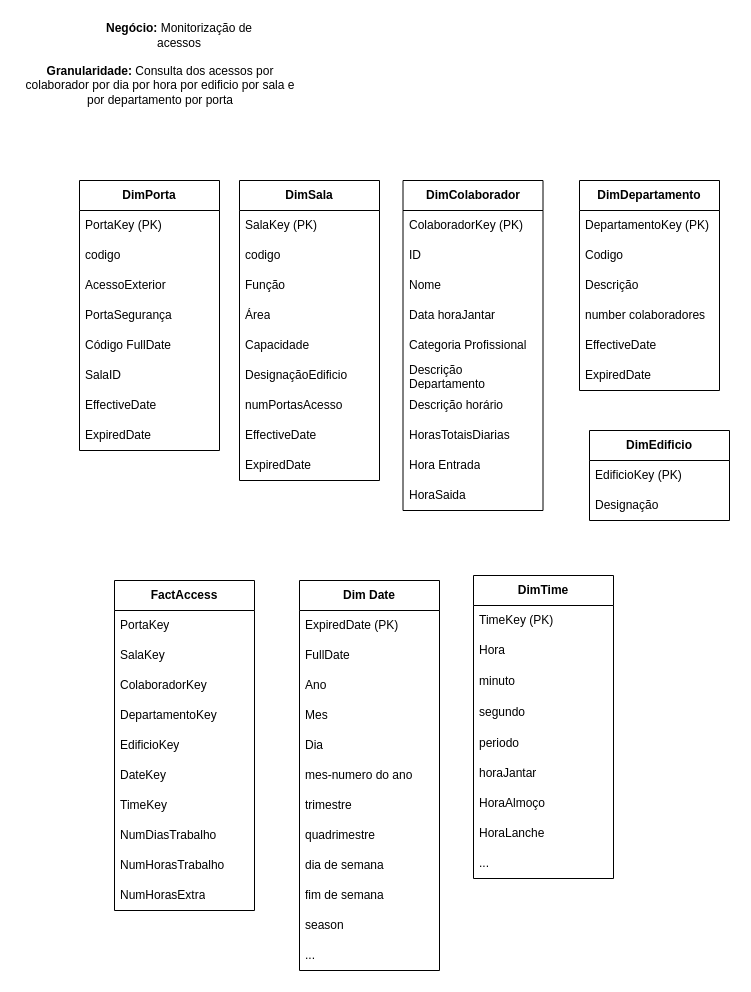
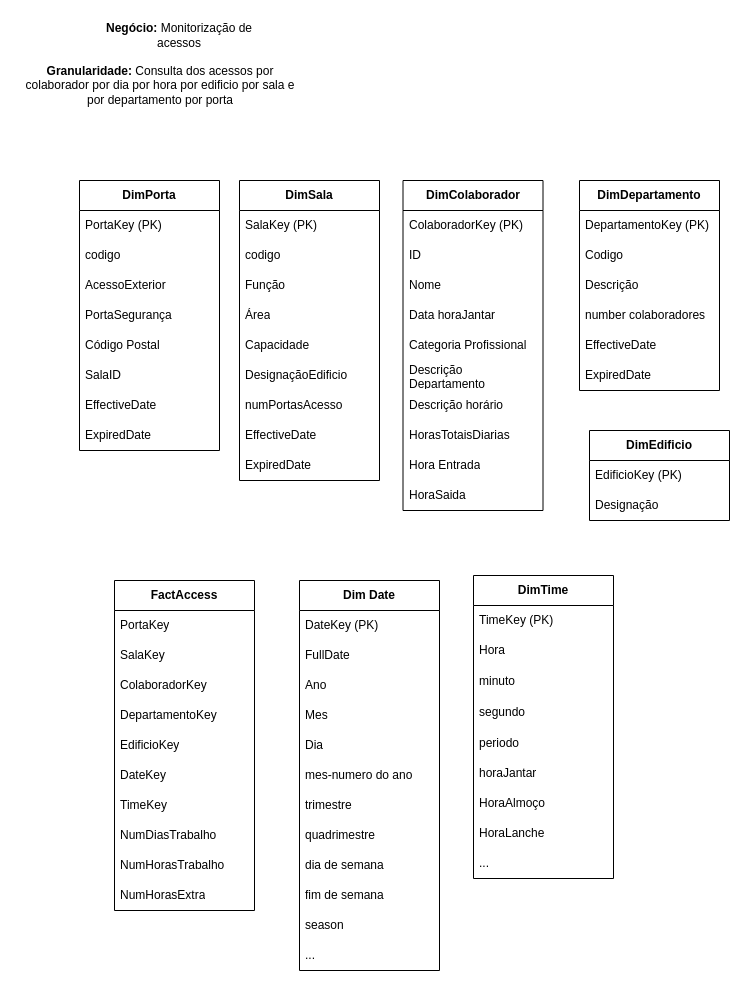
node "Código FullDate": label "Código FullDate" -> "Código Postal"
node "ExpiredDate (PK)": label "ExpiredDate (PK)" -> "DateKey (PK)"
